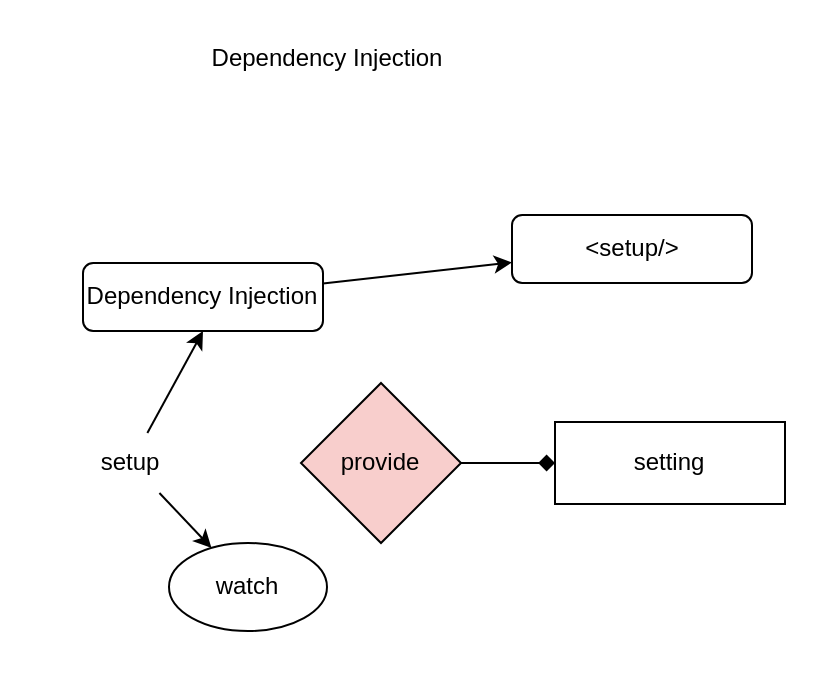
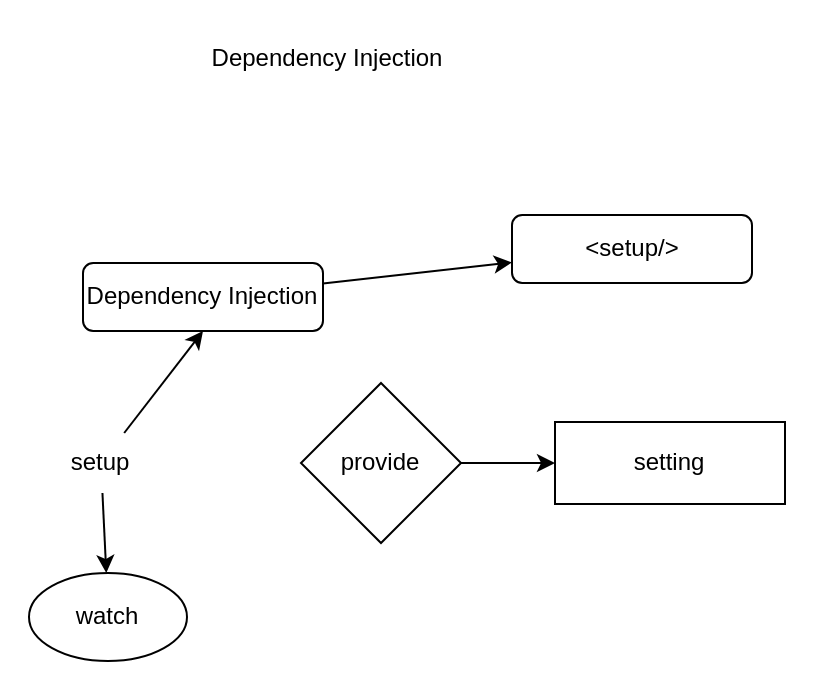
node "setup": moved (131, 463) -> (101, 463)
node "provide": fillcolor #f8cecc -> #ffffff
edge "provide" -> "setting": arrowhead diamond -> classic
node "watch": moved (248, 587) -> (108, 617)
